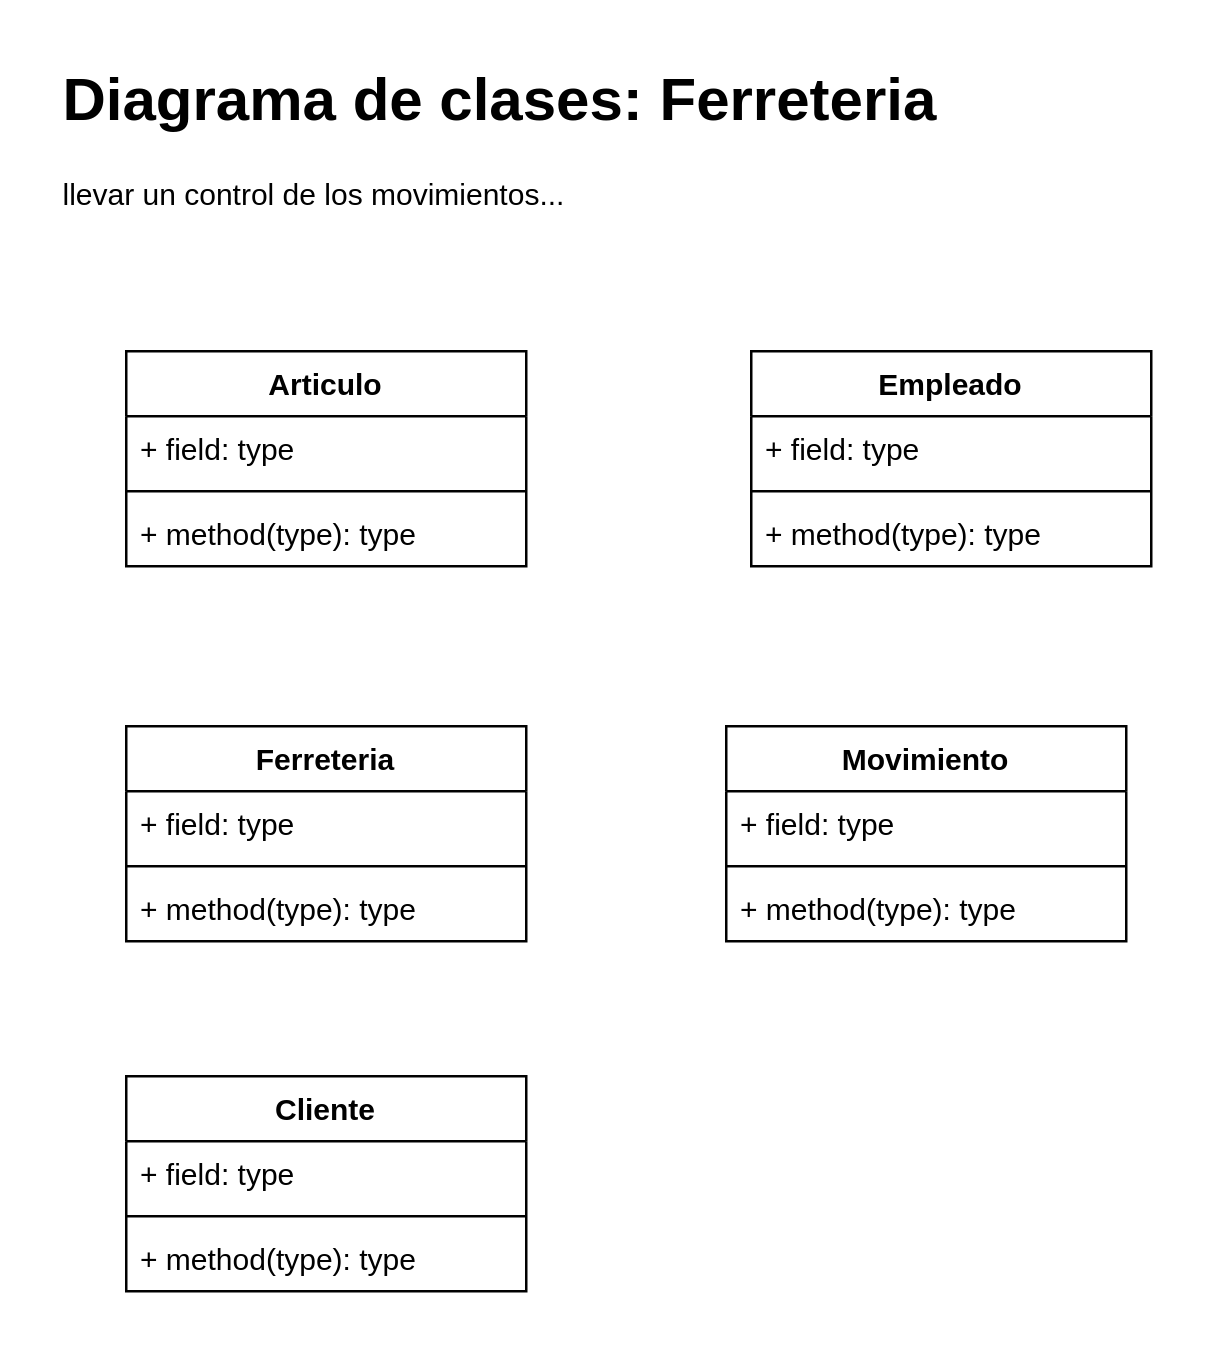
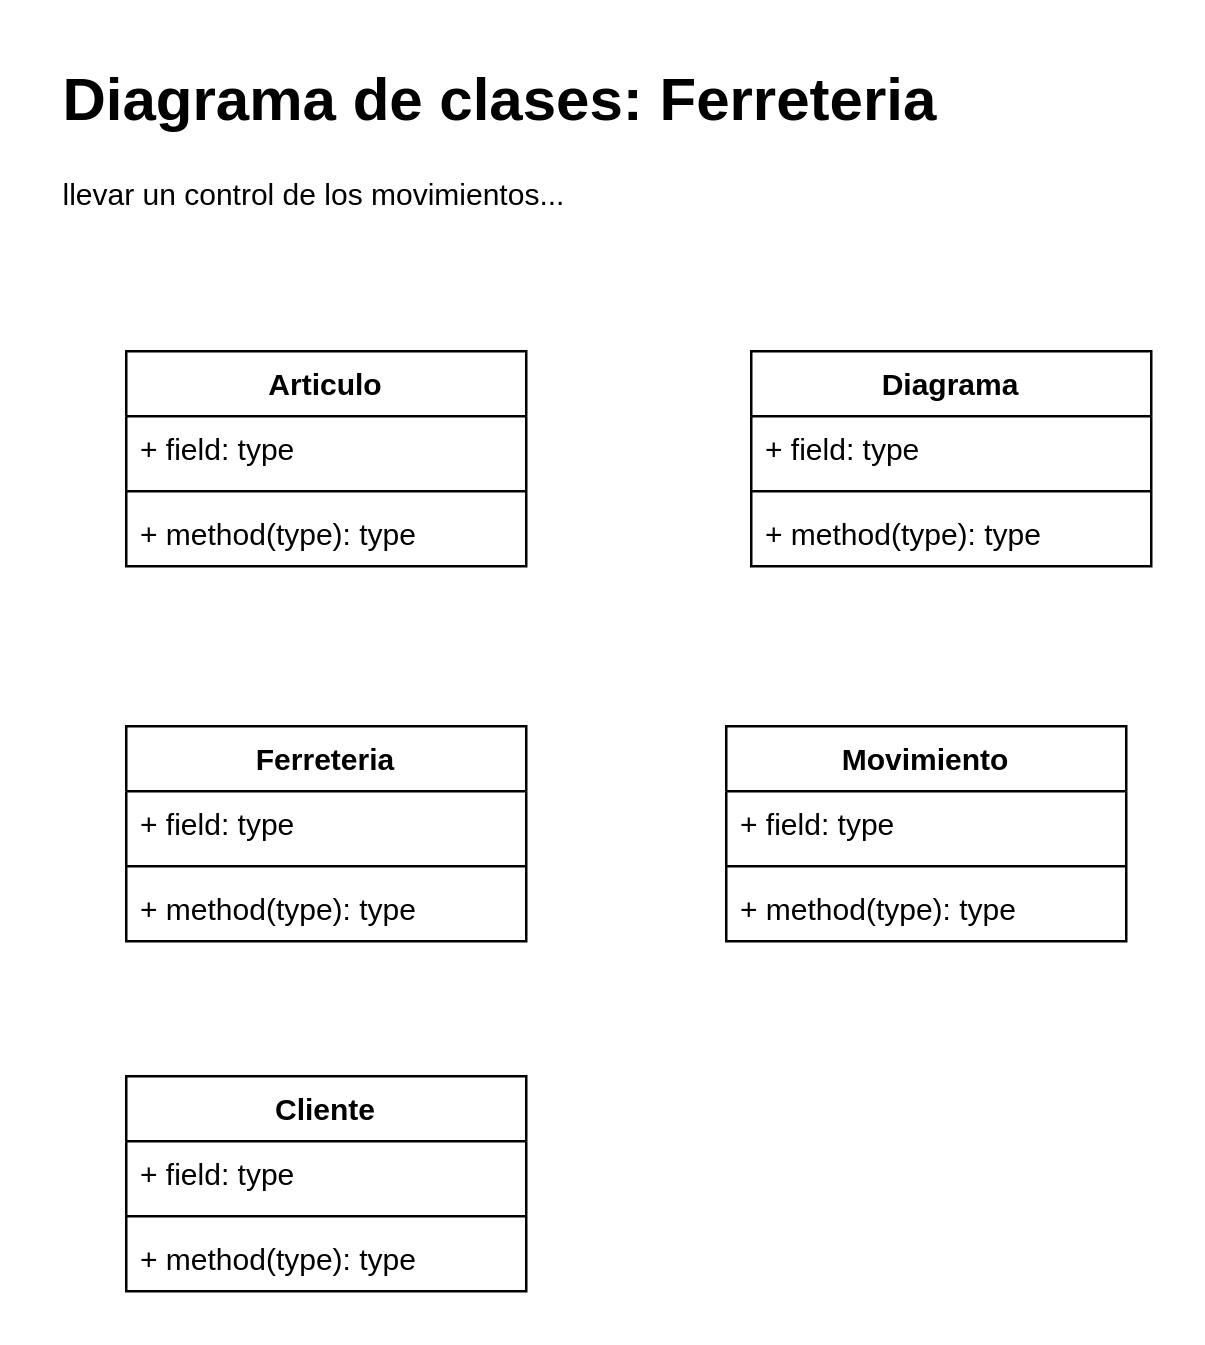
node "Empleado": label "Empleado" -> "Diagrama"
